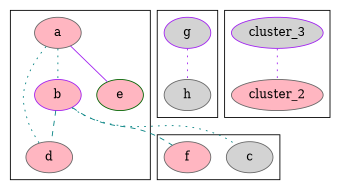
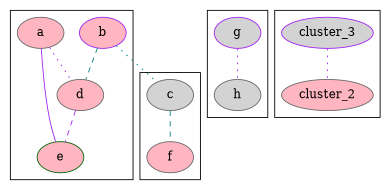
edge "a" -- "b": removed
edge "a" -- "d": color teal -> purple
edge "d" -- "e": added
edge "b" -- "f": now "c" -- "f"
